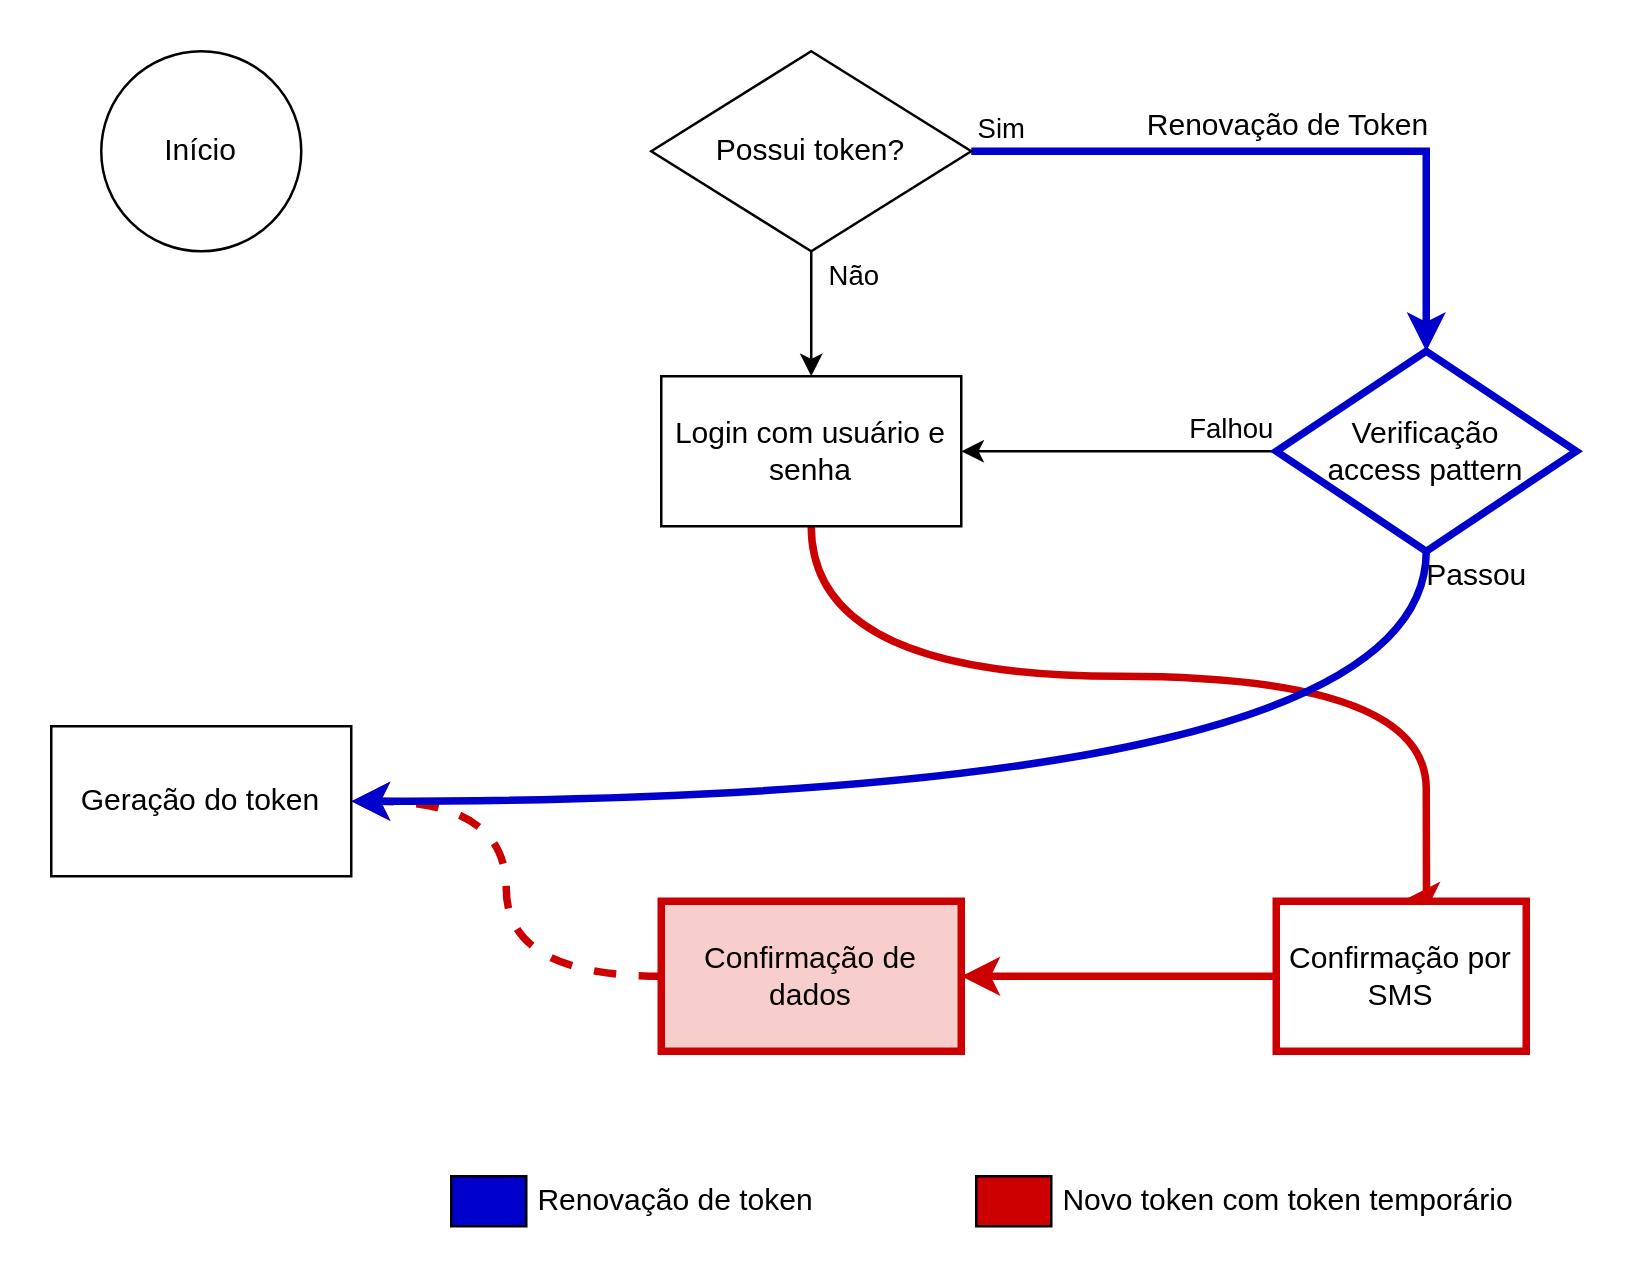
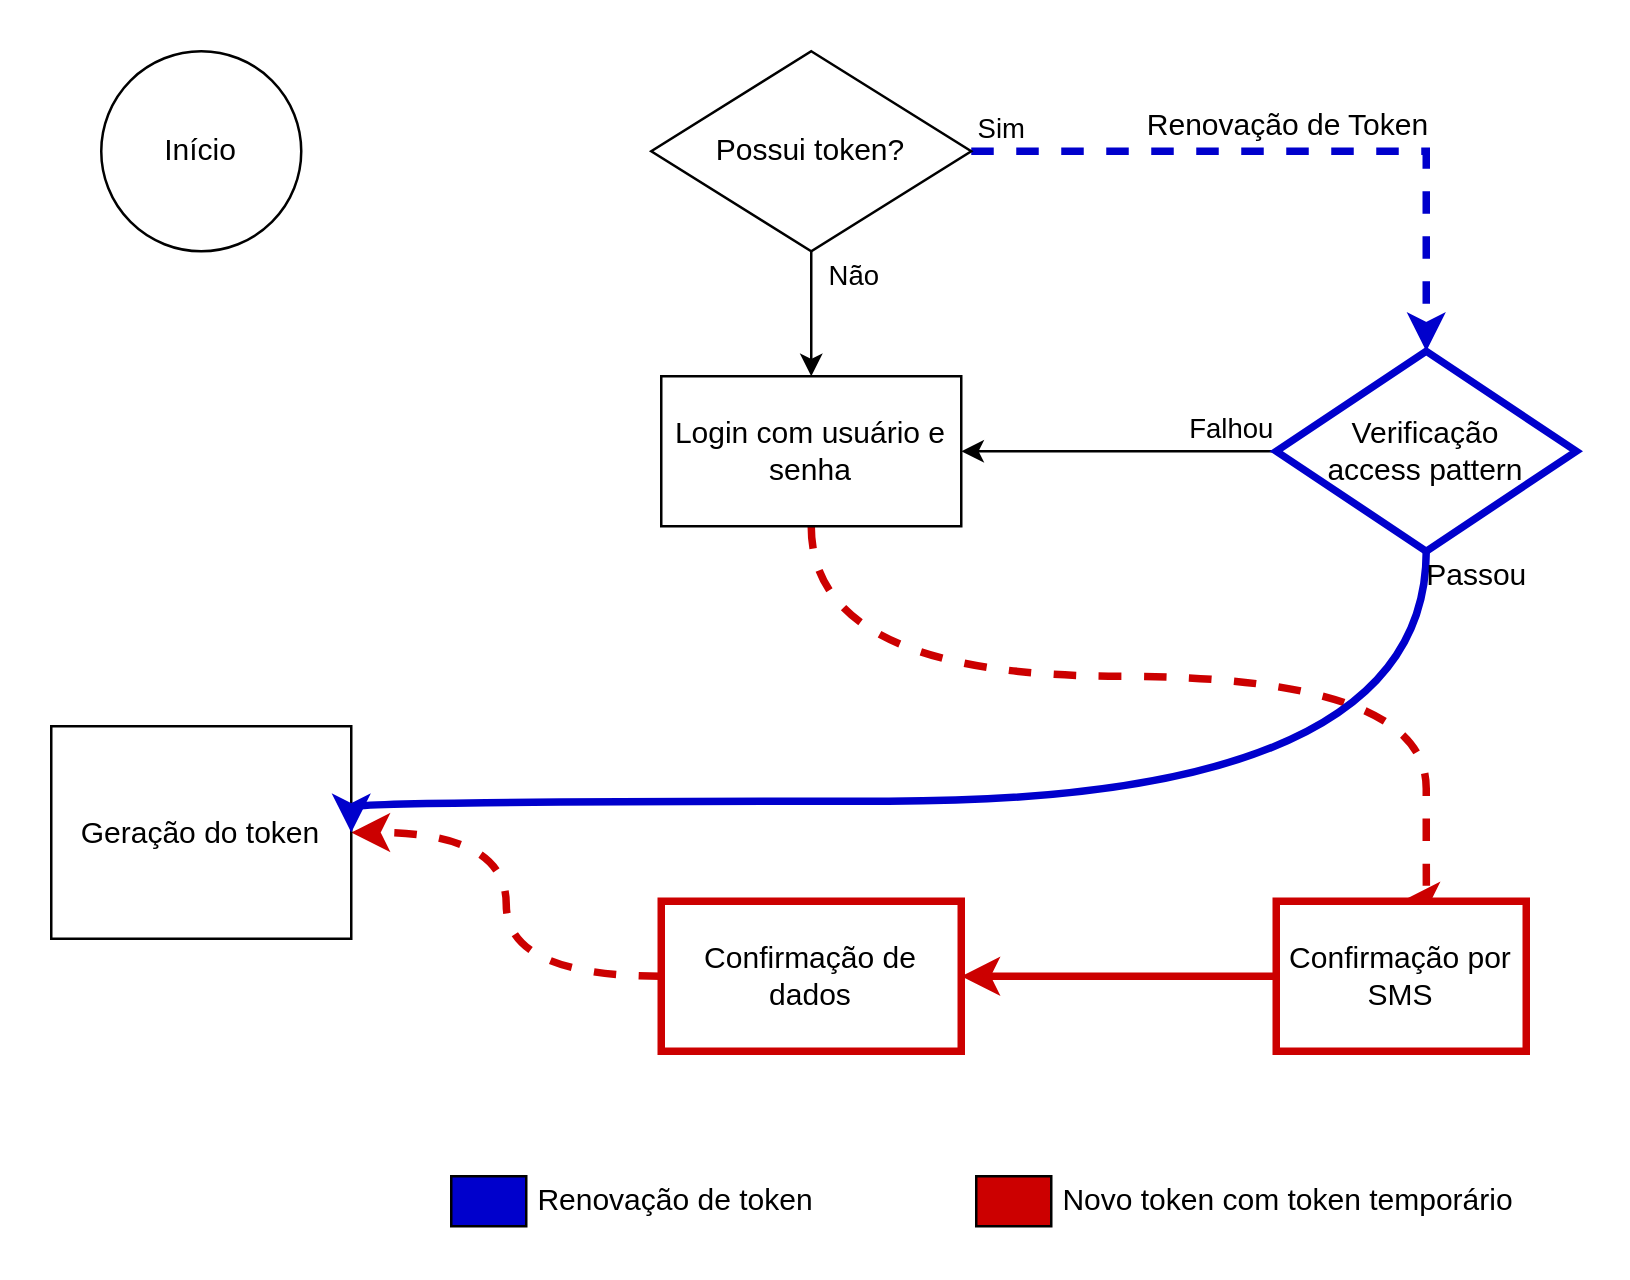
edge "Possui token?" -> "Verificação access pattern": style solid -> dashed
edge "Login com usuário e senha" -> "Confirmação por SMS": style solid -> dashed
node "Geração do token": size 300x150 -> 300x213
node "Confirmação de dados": fillcolor #f8cecc -> #ffffff
